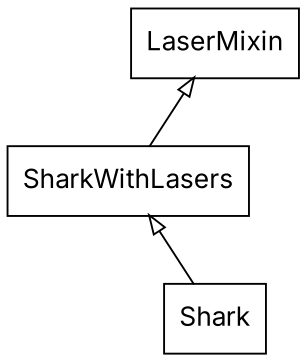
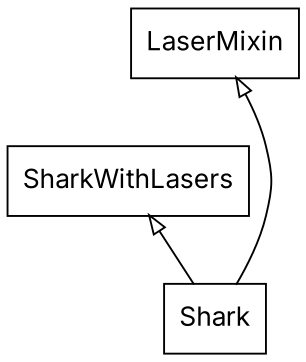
edge "SharkWithLasers" -> "LaserMixin": now "Shark" -> "LaserMixin"
